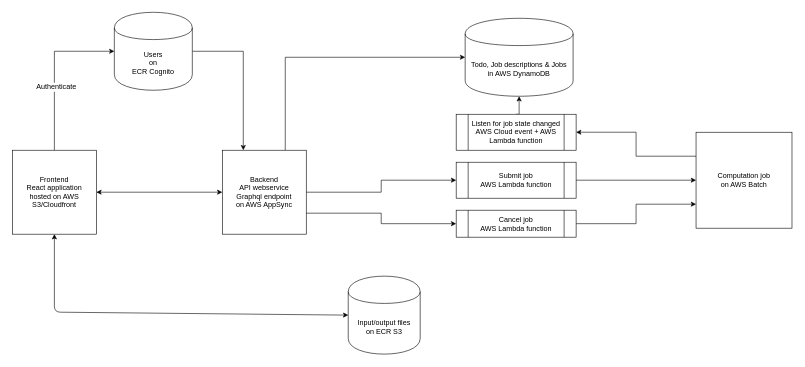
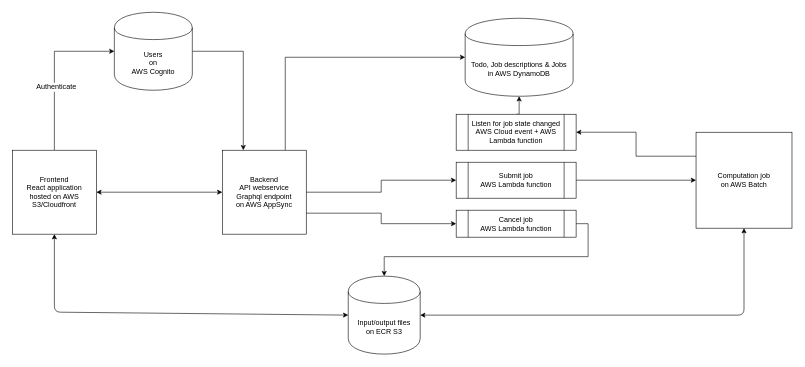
node "Users on ECR Cognito": label "Users on ECR Cognito" -> "Users on AWS Cognito"
edge "Cancel job AWS Lambda function" -> "Computation job on AWS Batch": now "Cancel job AWS Lambda function" -> "Input/output files on ECR S3"
edge "Computation job on AWS Batch" -- "Input/output files on ECR S3": added
